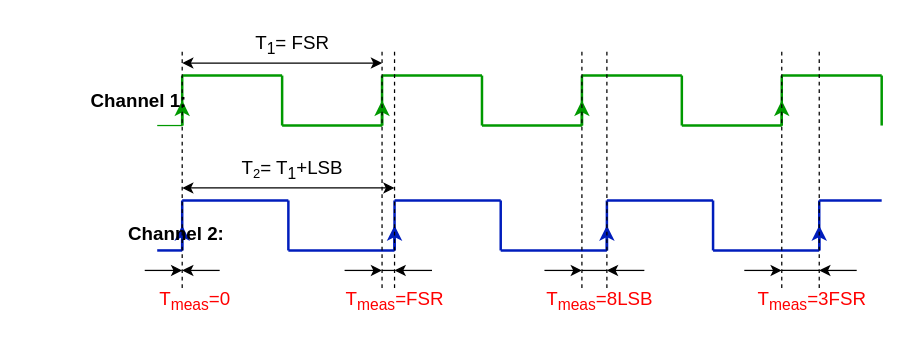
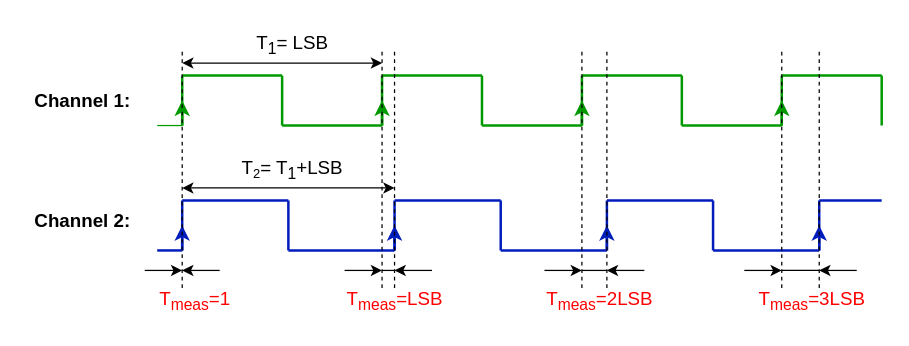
node "T1= FSR": label "T1= FSR" -> "T1= LSB"
node "Channel 1:": moved (138, 101) -> (82, 101)
node "Channel 2:": moved (176, 233) -> (82, 221)
node "Tmeas=0": label "Tmeas=0" -> "Tmeas=1"
node "Tmeas=FSR": label "Tmeas=FSR" -> "Tmeas=LSB"
node "Tmeas=8LSB": label "Tmeas=8LSB" -> "Tmeas=2LSB"
node "Tmeas=3FSR": label "Tmeas=3FSR" -> "Tmeas=3LSB"
